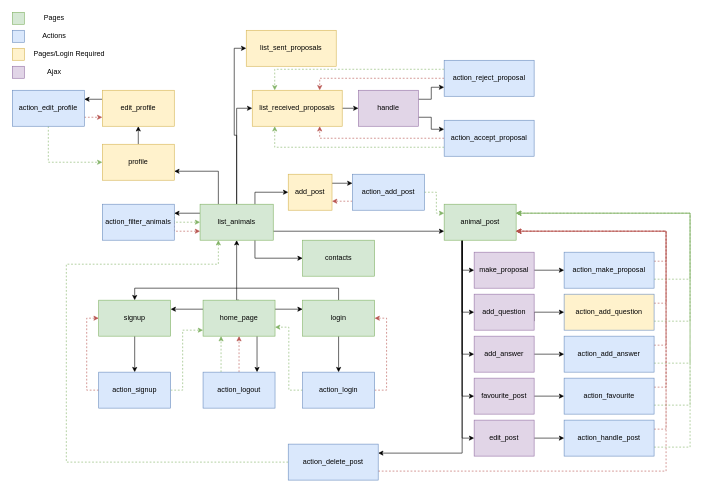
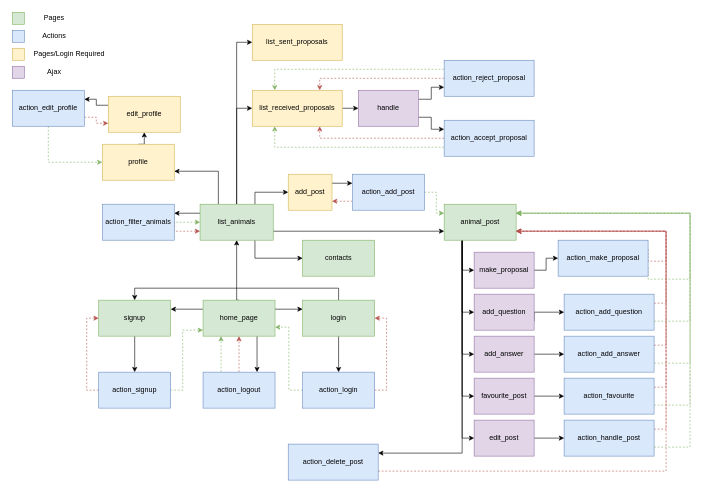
node "list_sent_proposals": moved (291, 48) -> (297, 42)
node "edit_profile": moved (138, 108) -> (144, 114)
edge "action_delete_post" -> "list_animals": removed
node "action_make_proposal": moved (609, 270) -> (603, 258)
node "action_add_question": fillcolor #fff2cc -> #dae8fc
